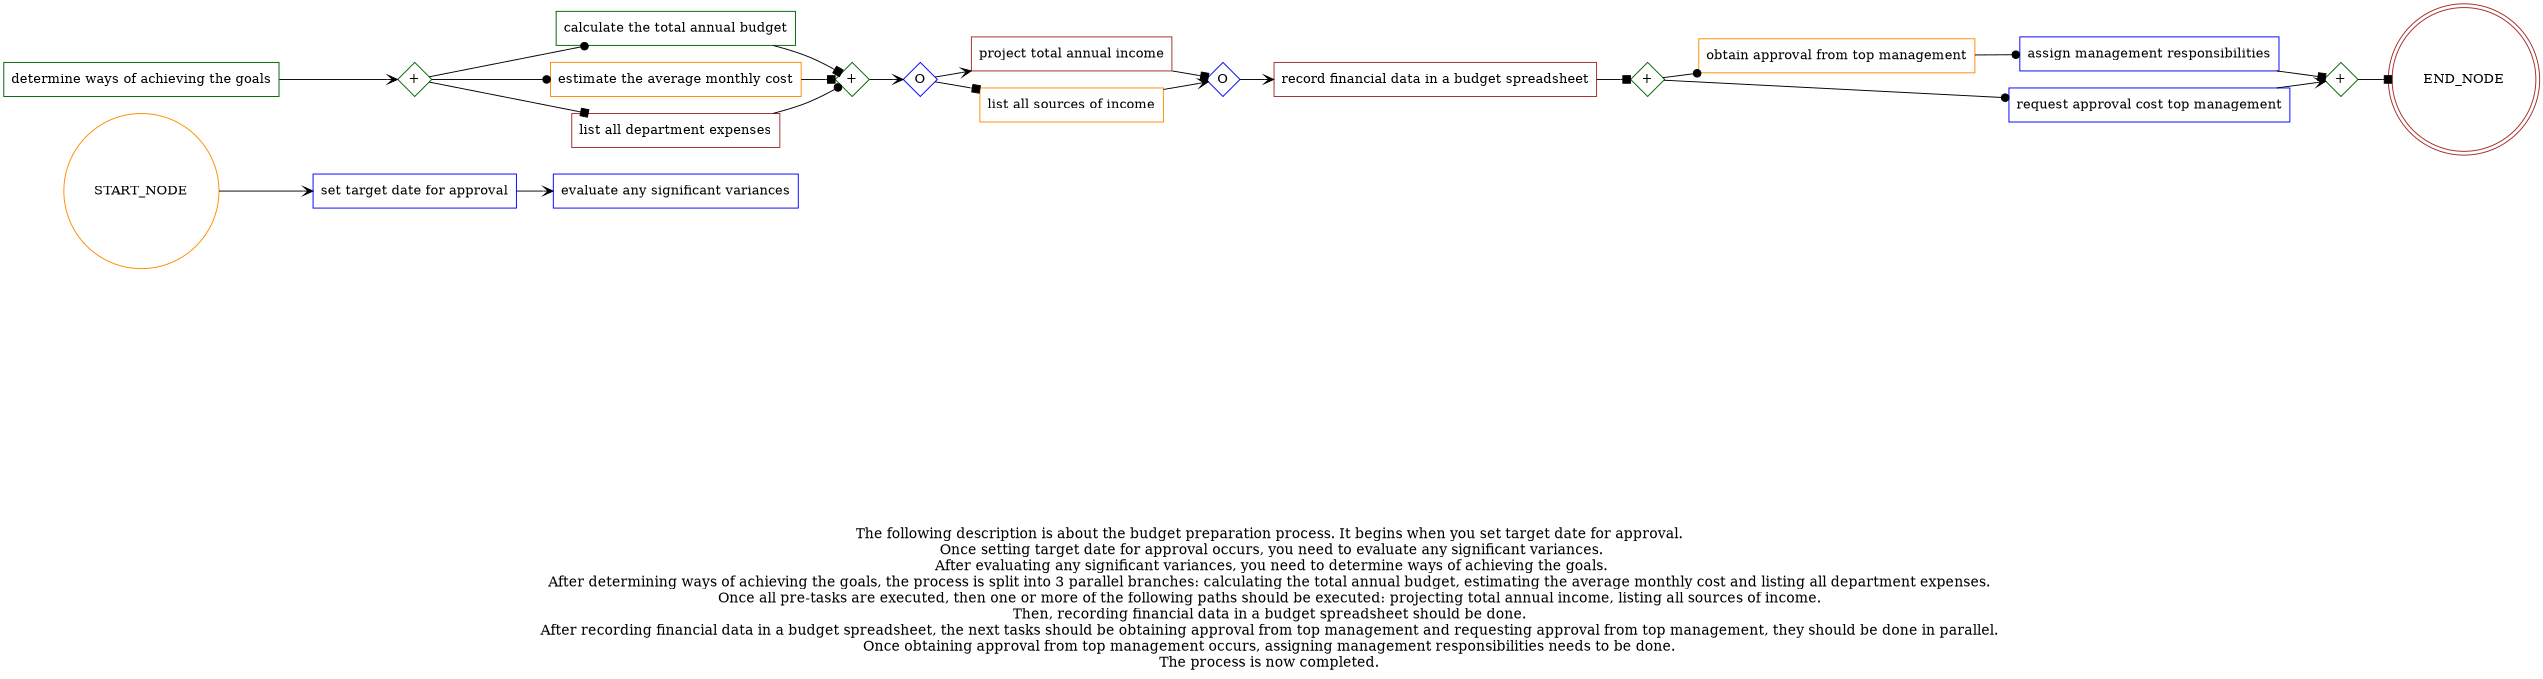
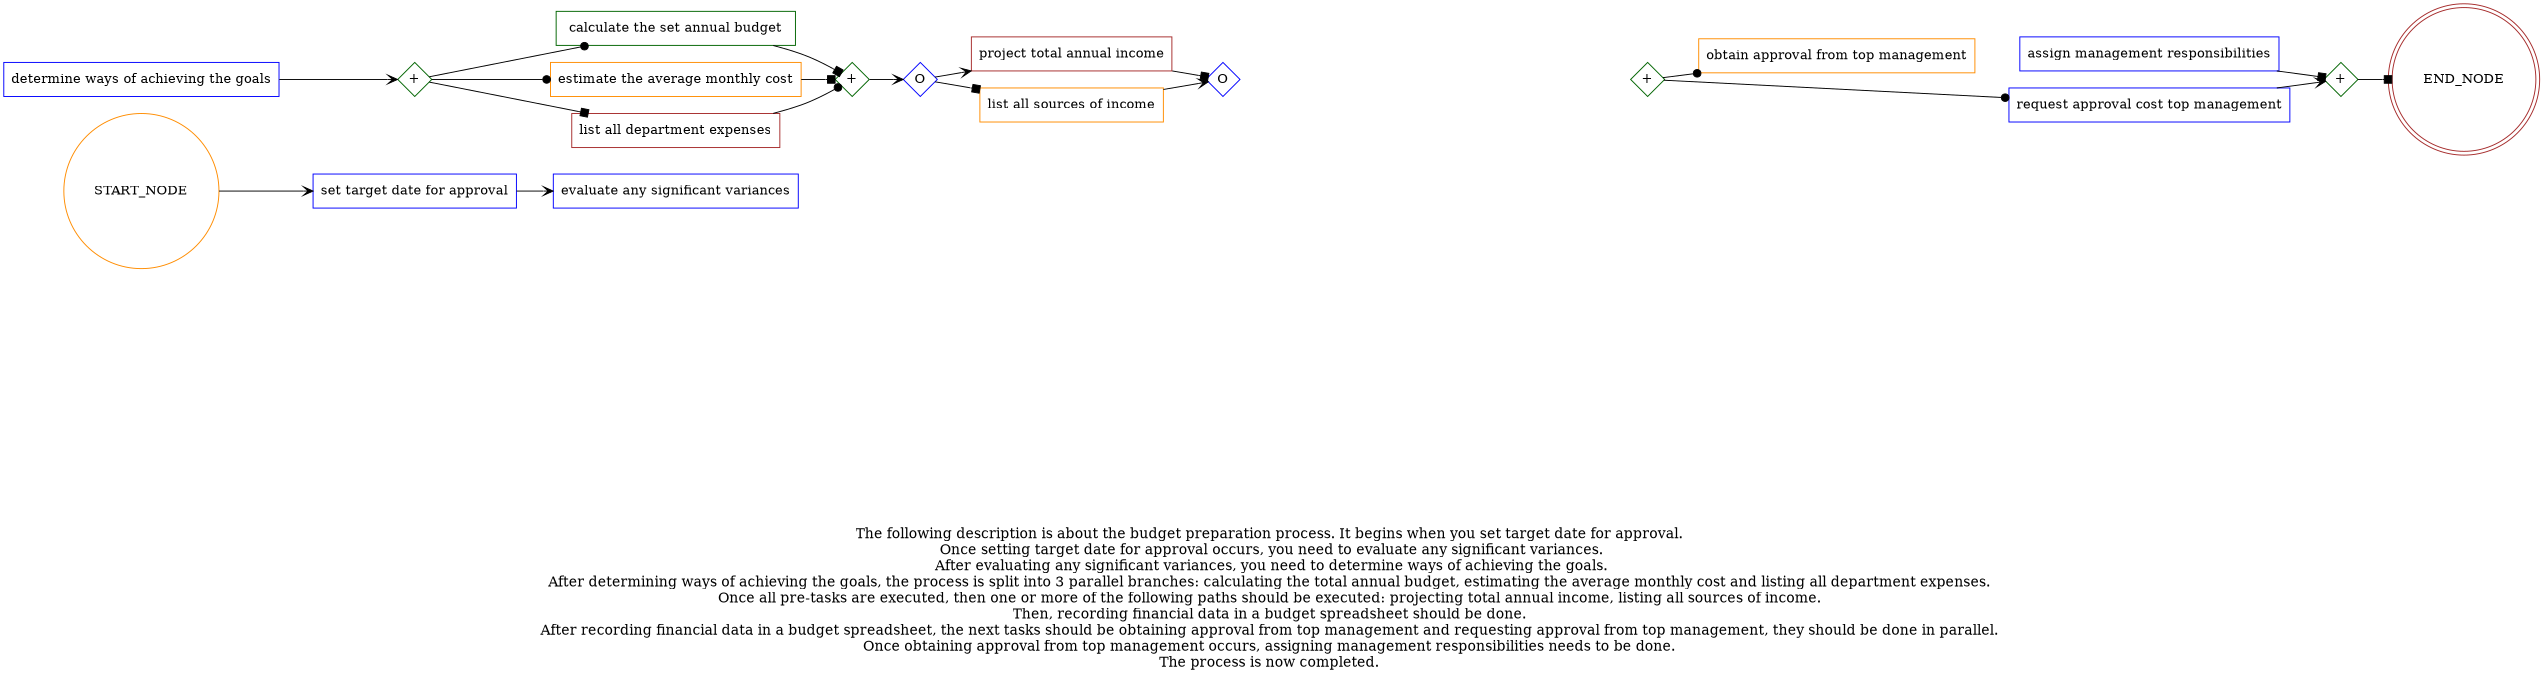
node "calculate the total annual budget": label "calculate the total annual budget" -> "calculate the set annual budget"
edge "obtain approval from top management" -> "assign management responsibilities": removed
node "determine ways of achieving the goals": color darkgreen -> blue
node "record financial data in a budget spreadsheet": removed
